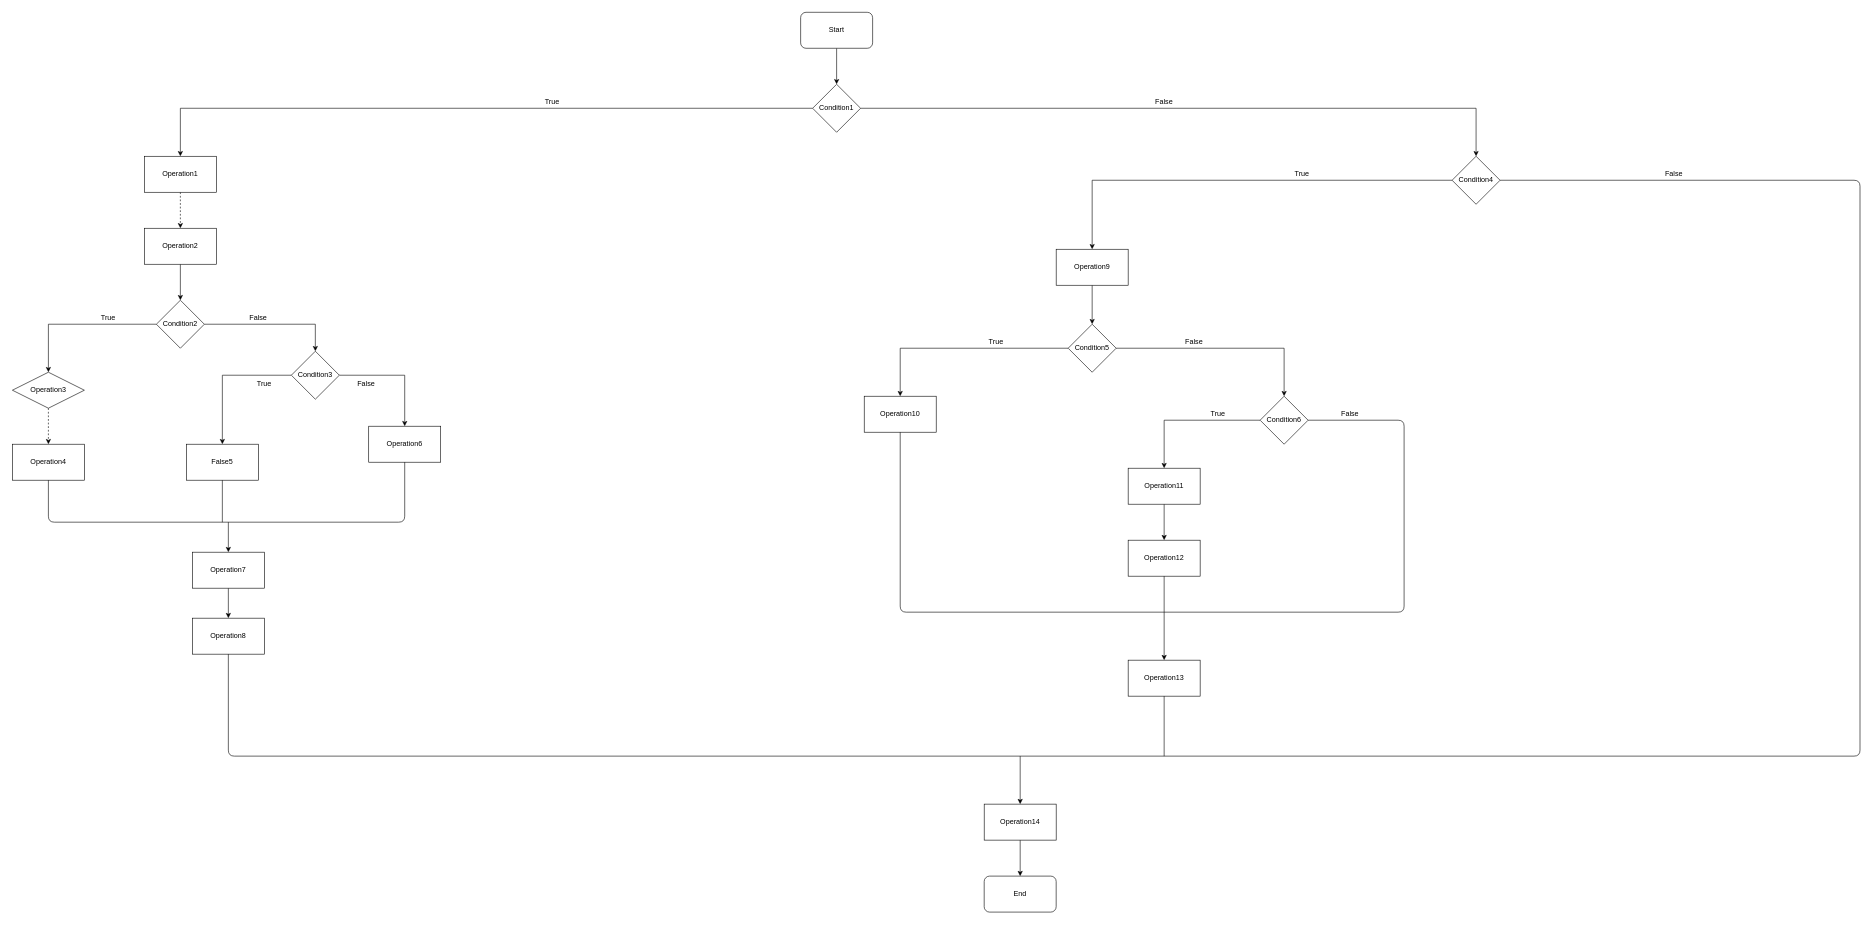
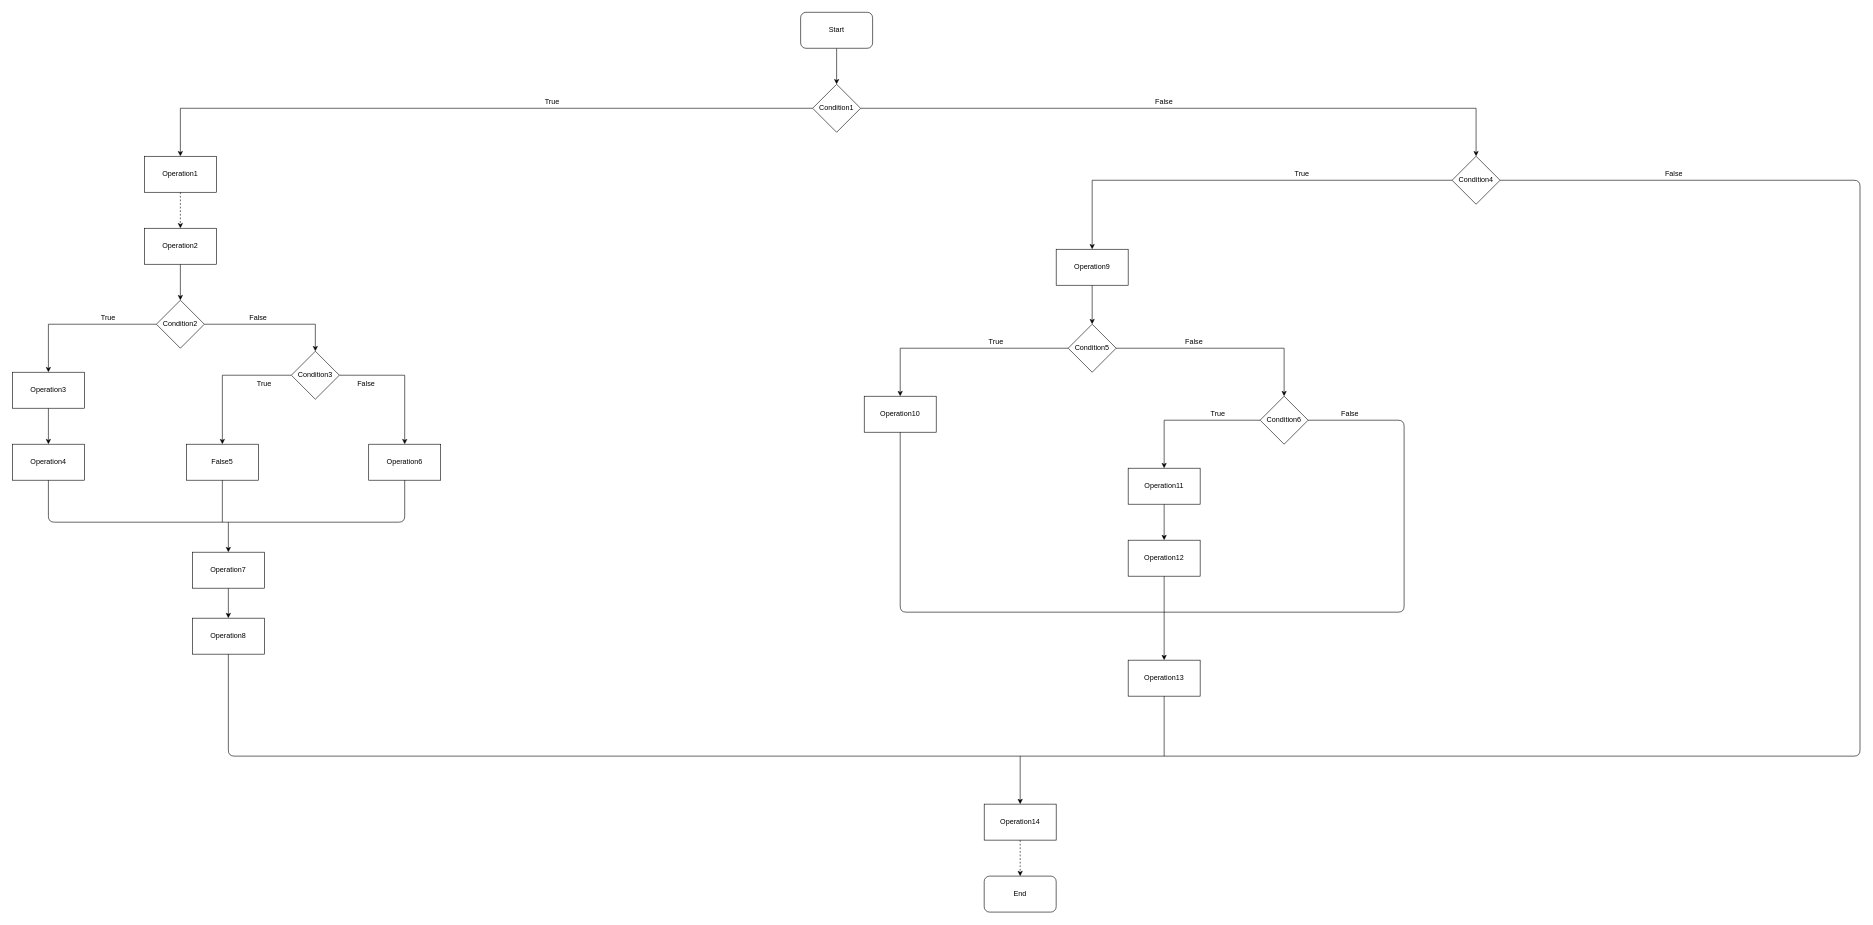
node "Operation3": shape diamond -> rectangle
edge "Operation3" -> "Operation4": style dashed -> solid
node "Operation6": moved (405, 444) -> (405, 462)
edge "Operation14" -> "End": style solid -> dashed
